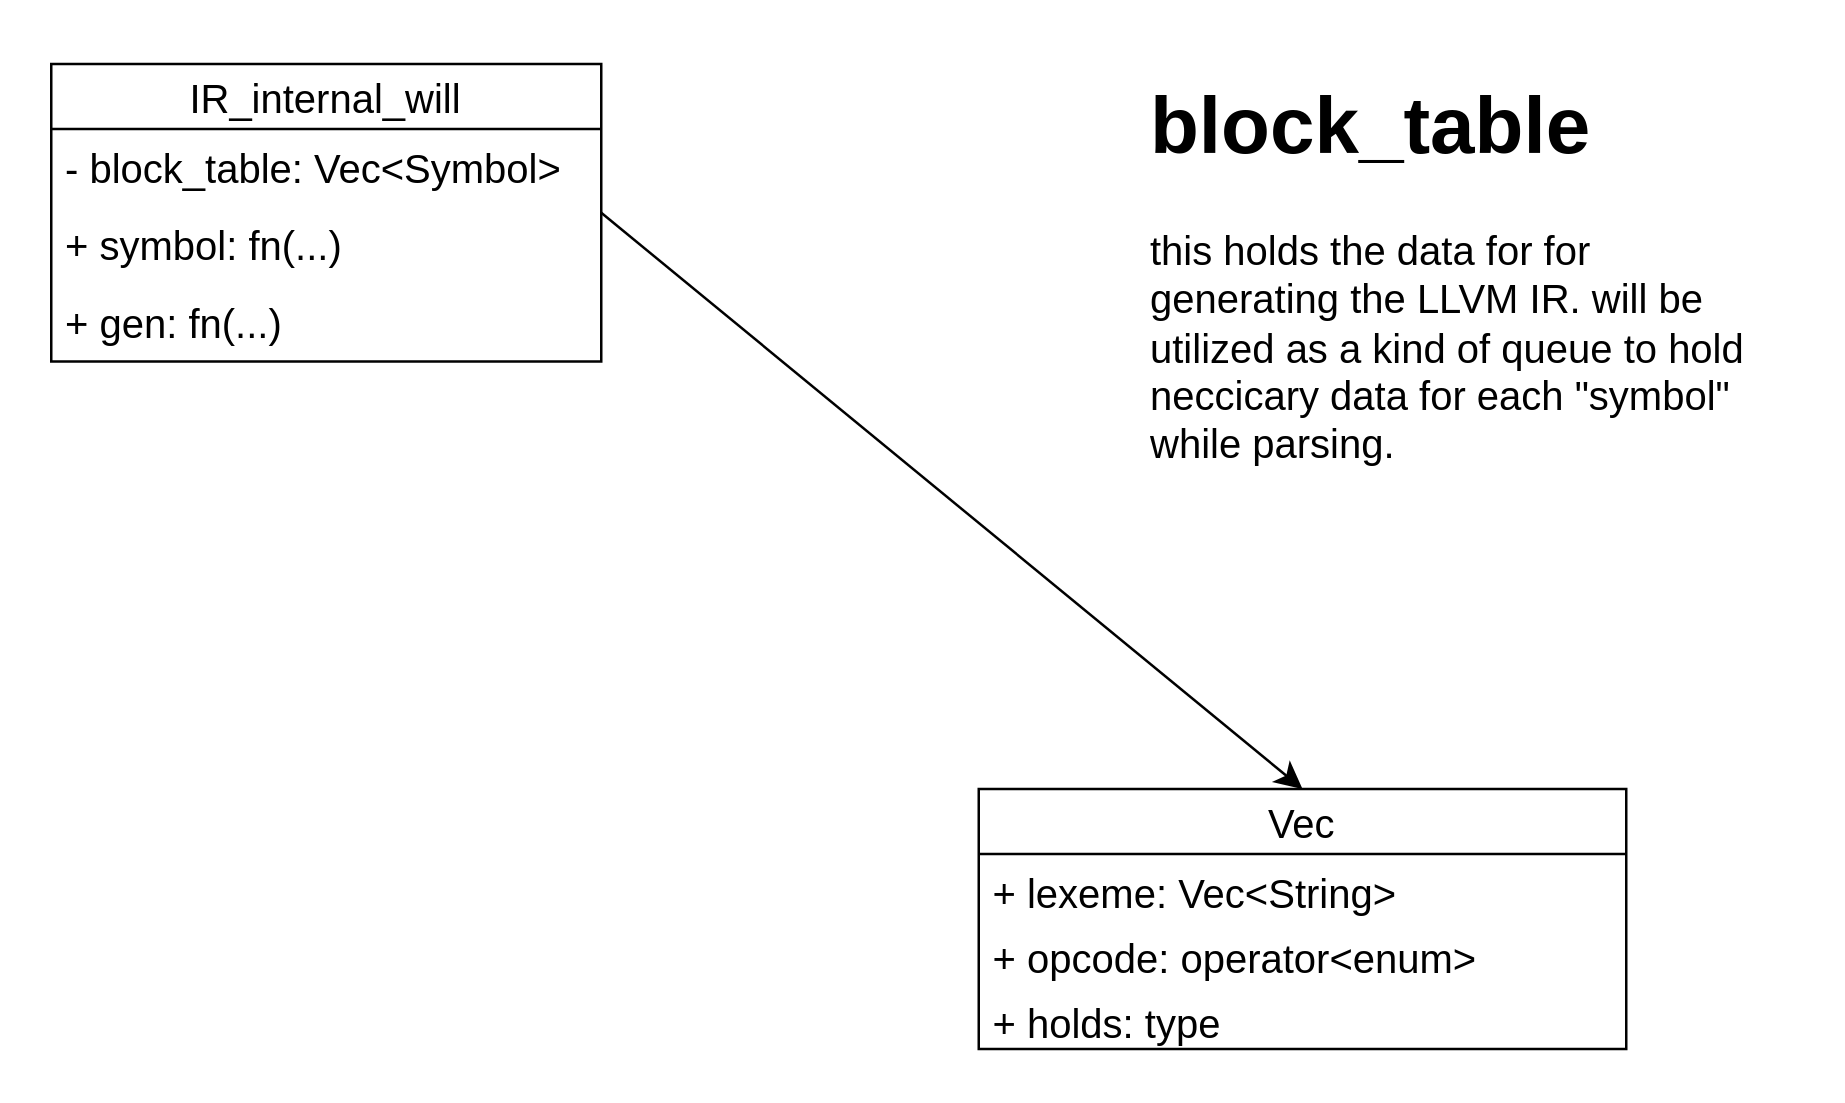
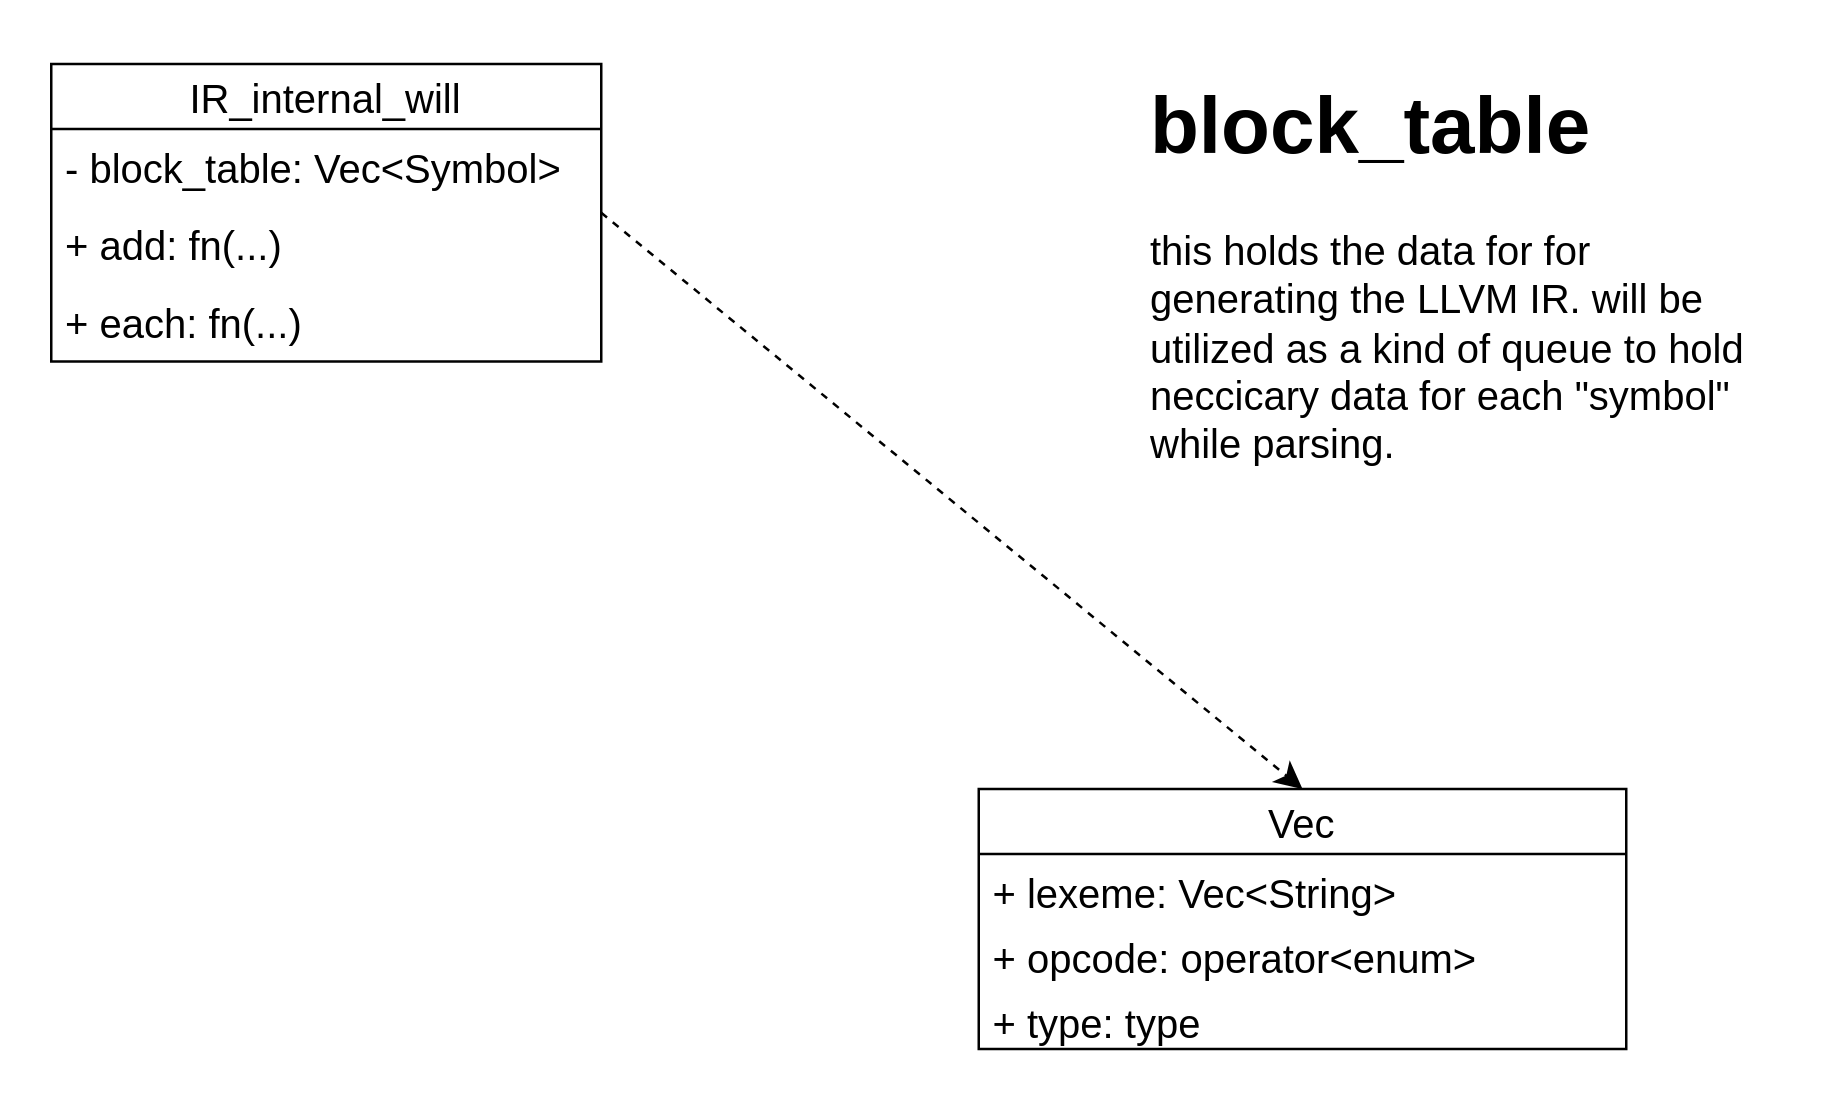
node "+ symbol: fn(...)": label "+ symbol: fn(...)" -> "+ add: fn(...)"
node "+ gen: fn(...)": label "+ gen: fn(...)" -> "+ each: fn(...)"
edge "IR_internal_will" -> "Vec": style solid -> dashed
node "+ holds: type": label "+ holds: type" -> "+ type: type"
